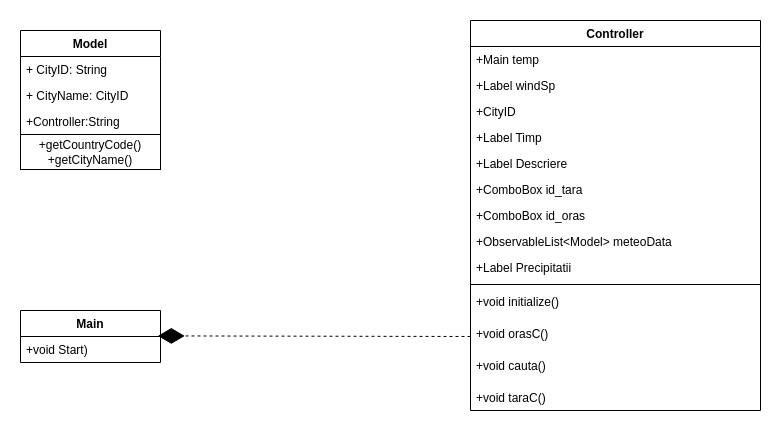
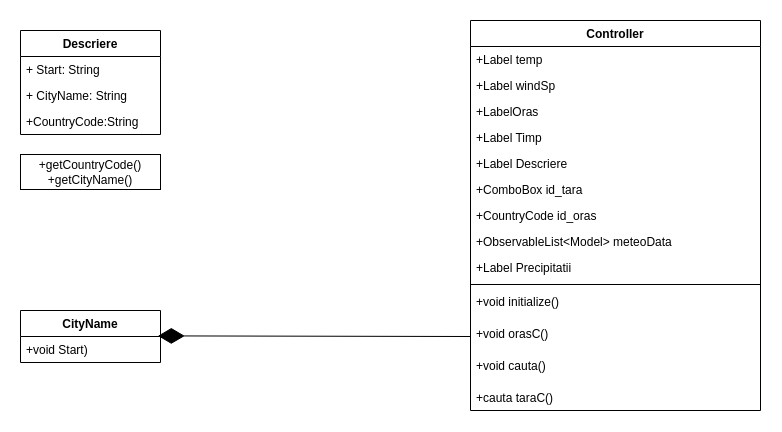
node "Model": label "Model" -> "Descriere"
node "+Main temp": label "+Main temp" -> "+Label temp"
node "+ CityID: String": label "+ CityID: String" -> "+ Start: String"
node "+ CityName: CityID": label "+ CityName: CityID" -> "+ CityName: String"
node "+CityID": label "+CityID" -> "+LabelOras"
node "+Controller:String": label "+Controller:String" -> "+CountryCode:String"
node "+getCountryCode() +getCityName()": moved (91, 152) -> (91, 172)
node "+ComboBox id_oras": label "+ComboBox id_oras" -> "+CountryCode id_oras"
node "Main": label "Main" -> "CityName"
edge "+void orasC()" -> "+void Start)": style dashed -> solid
node "+void taraC()": label "+void taraC()" -> "+cauta taraC()"
